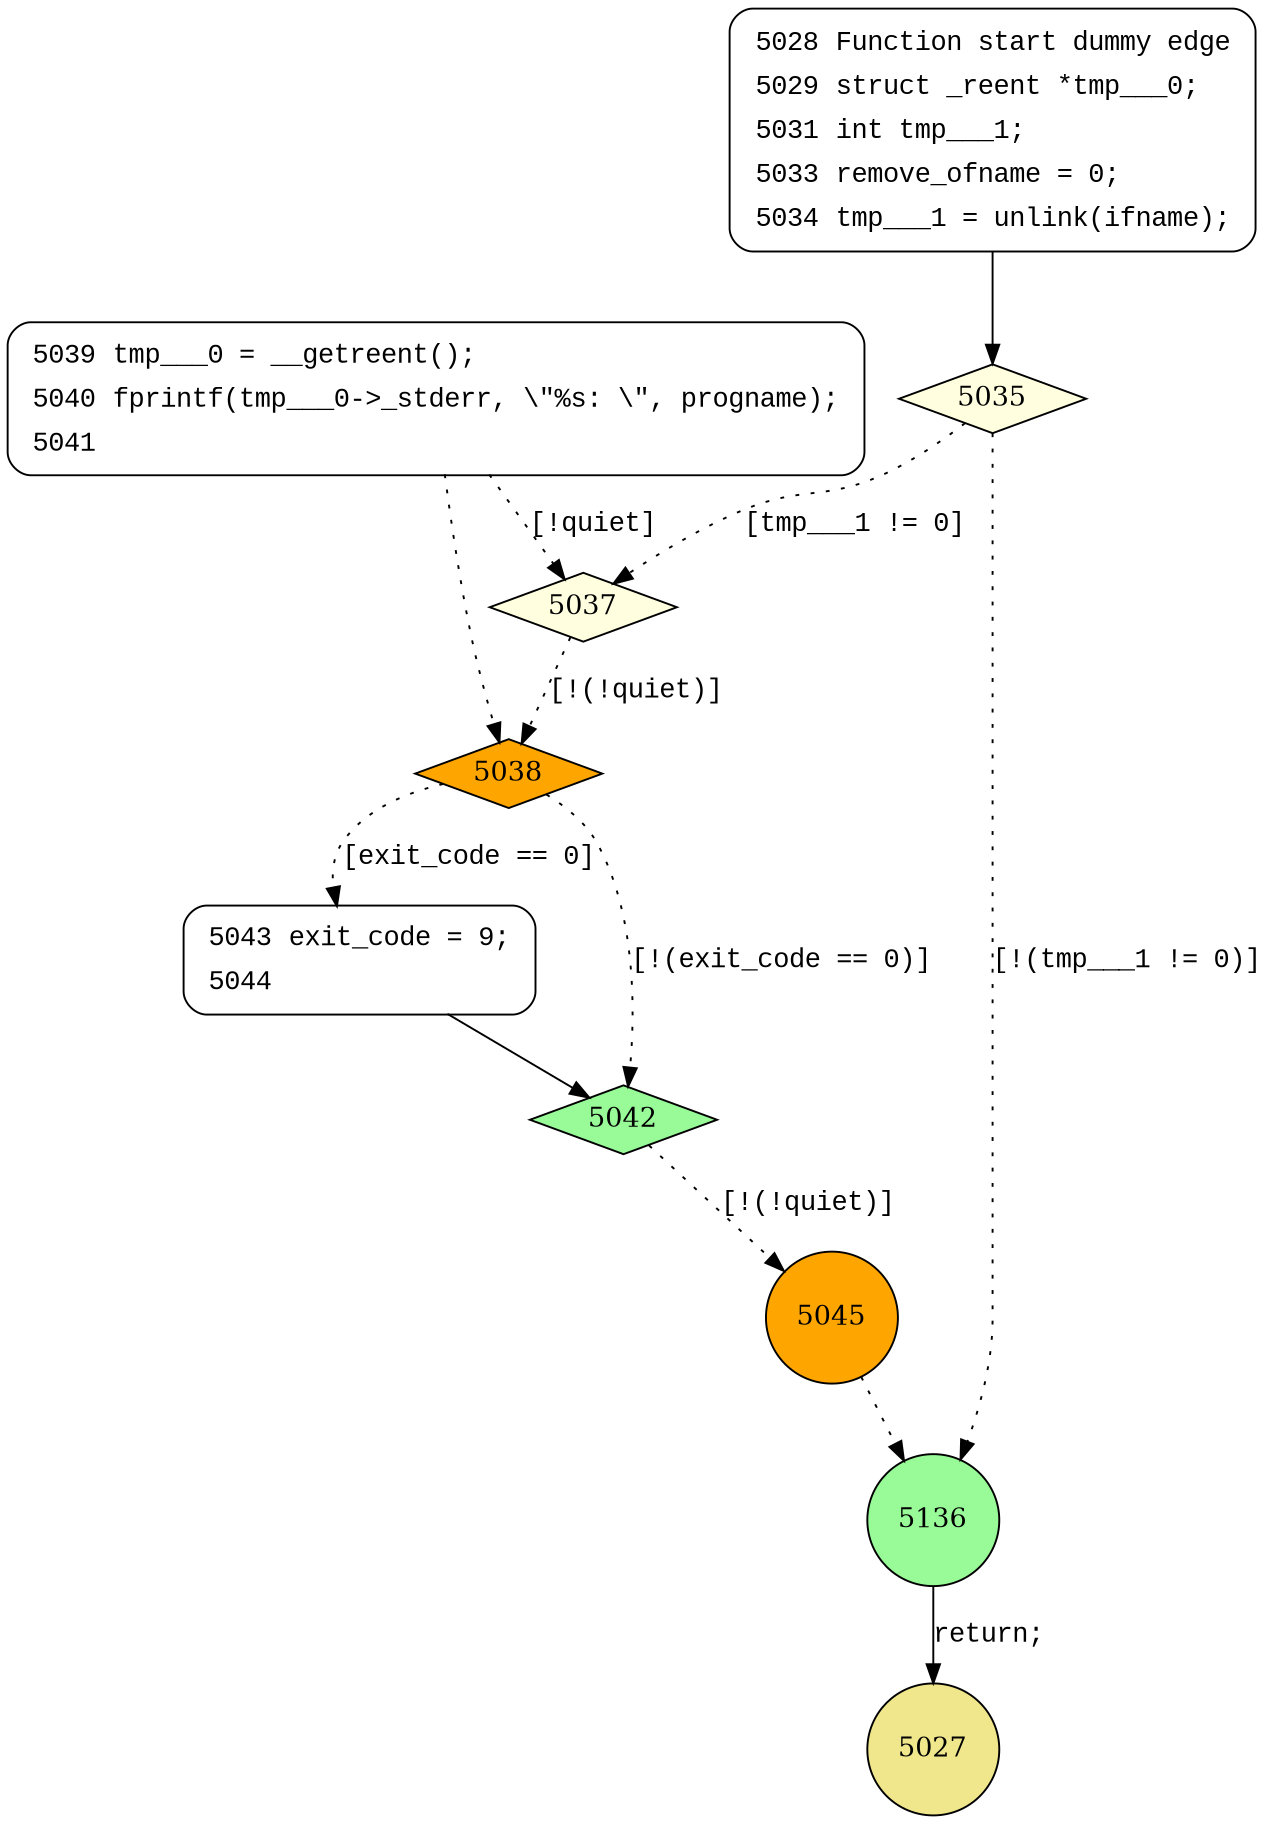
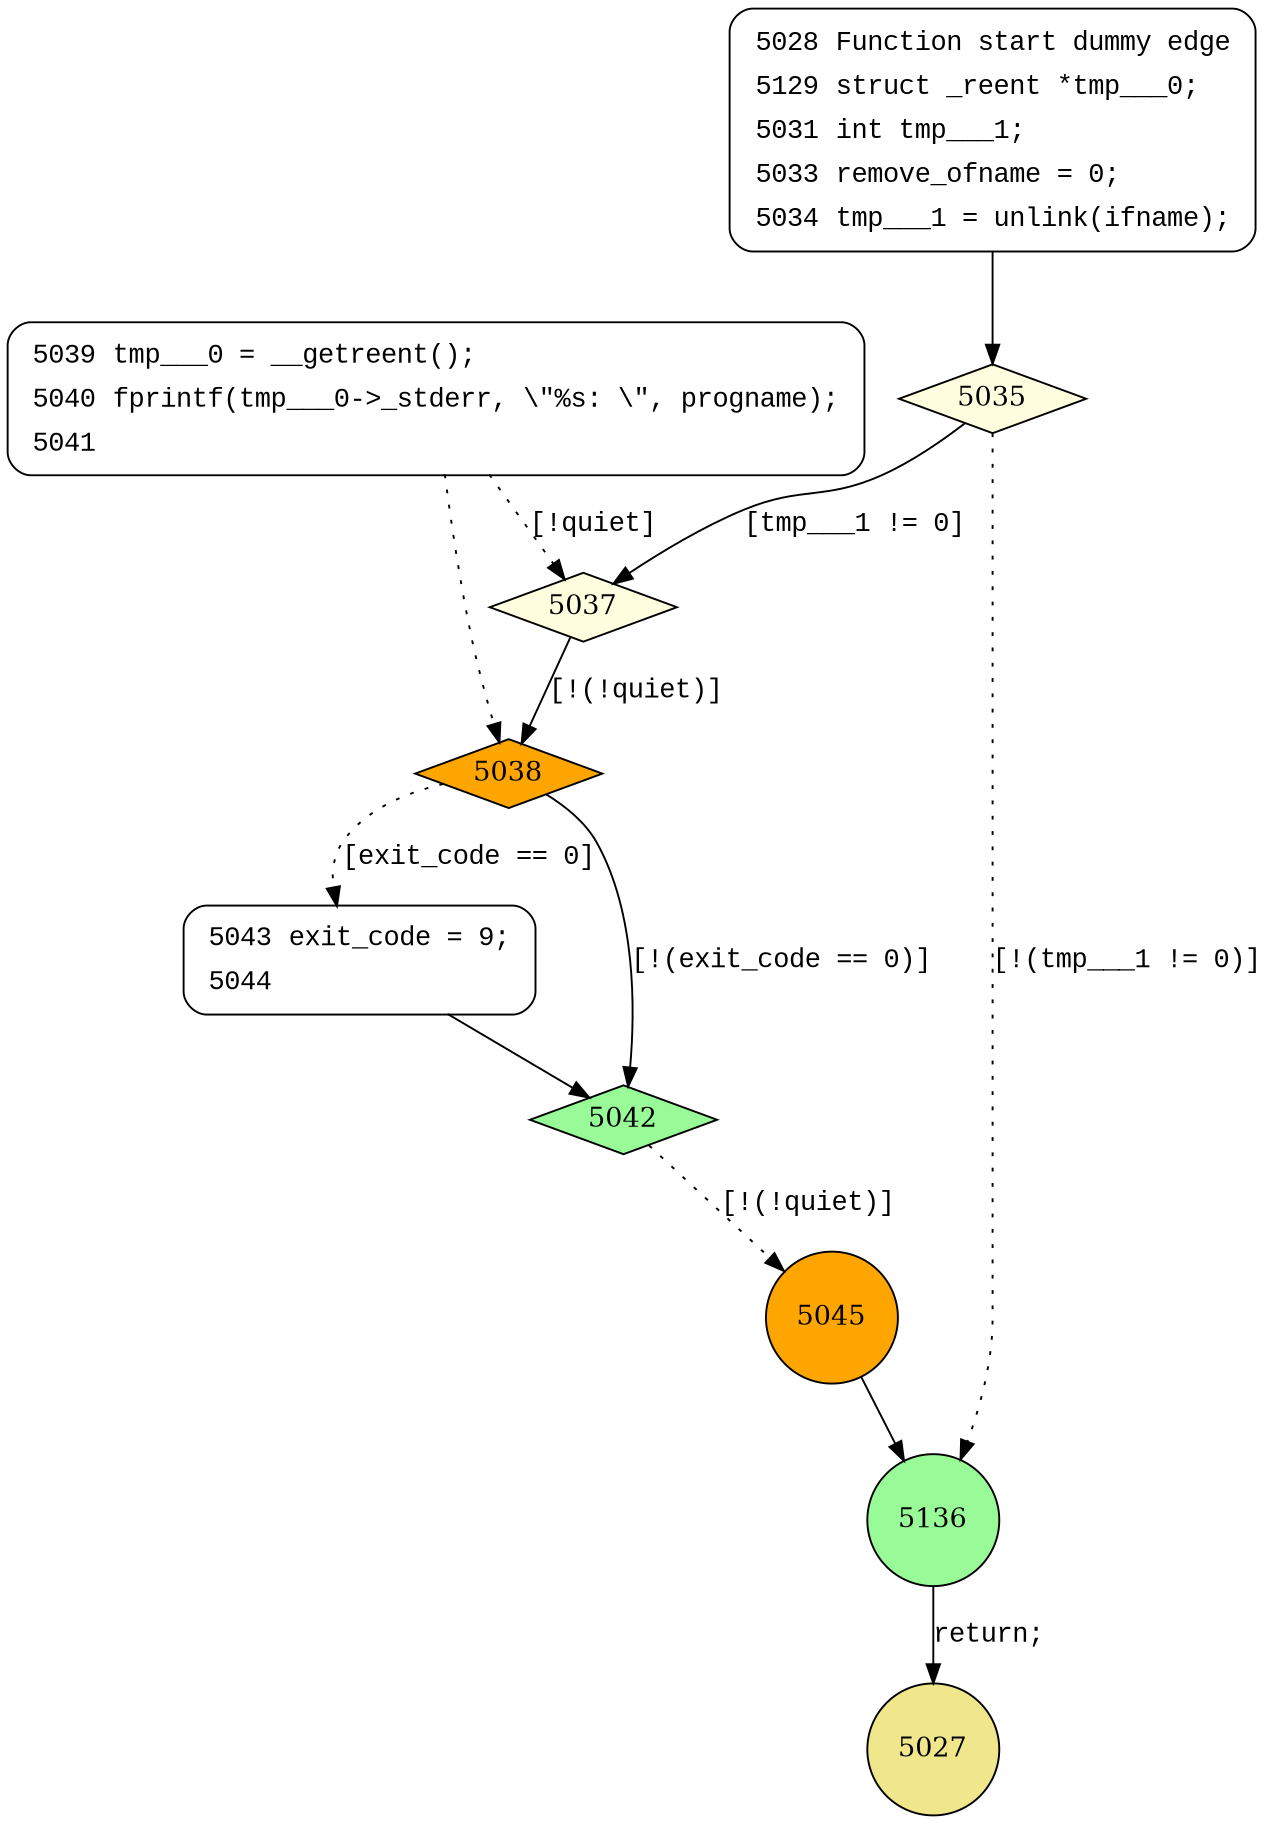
node "5028": text "5029" -> "5129"
edge "5035" -> "5037": style dotted -> solid
edge "5037" -> "5038": style dotted -> solid
edge "5038" -> "5042": style dotted -> solid
edge "5045" -> "5136": style dotted -> solid
